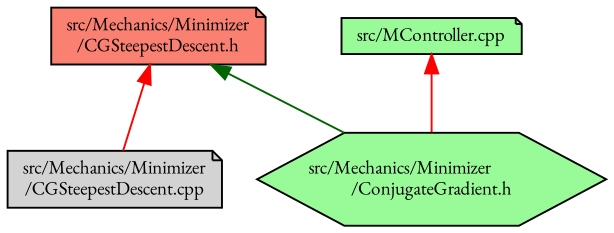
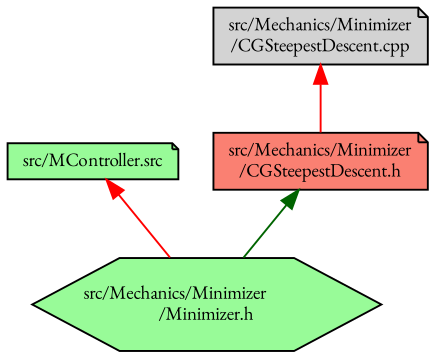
node "src/MController.cpp": label "src/MController.cpp" -> "src/MController.src"
edge "src/Mechanics/Minimizer /CGSteepestDescent.cpp" -> "src/Mechanics/Minimizer /CGSteepestDescent.h": reversed
node "src/Mechanics/Minimizer /ConjugateGradient.h": label "src/Mechanics/Minimizer /ConjugateGradient.h" -> "src/Mechanics/Minimizer /Minimizer.h"
